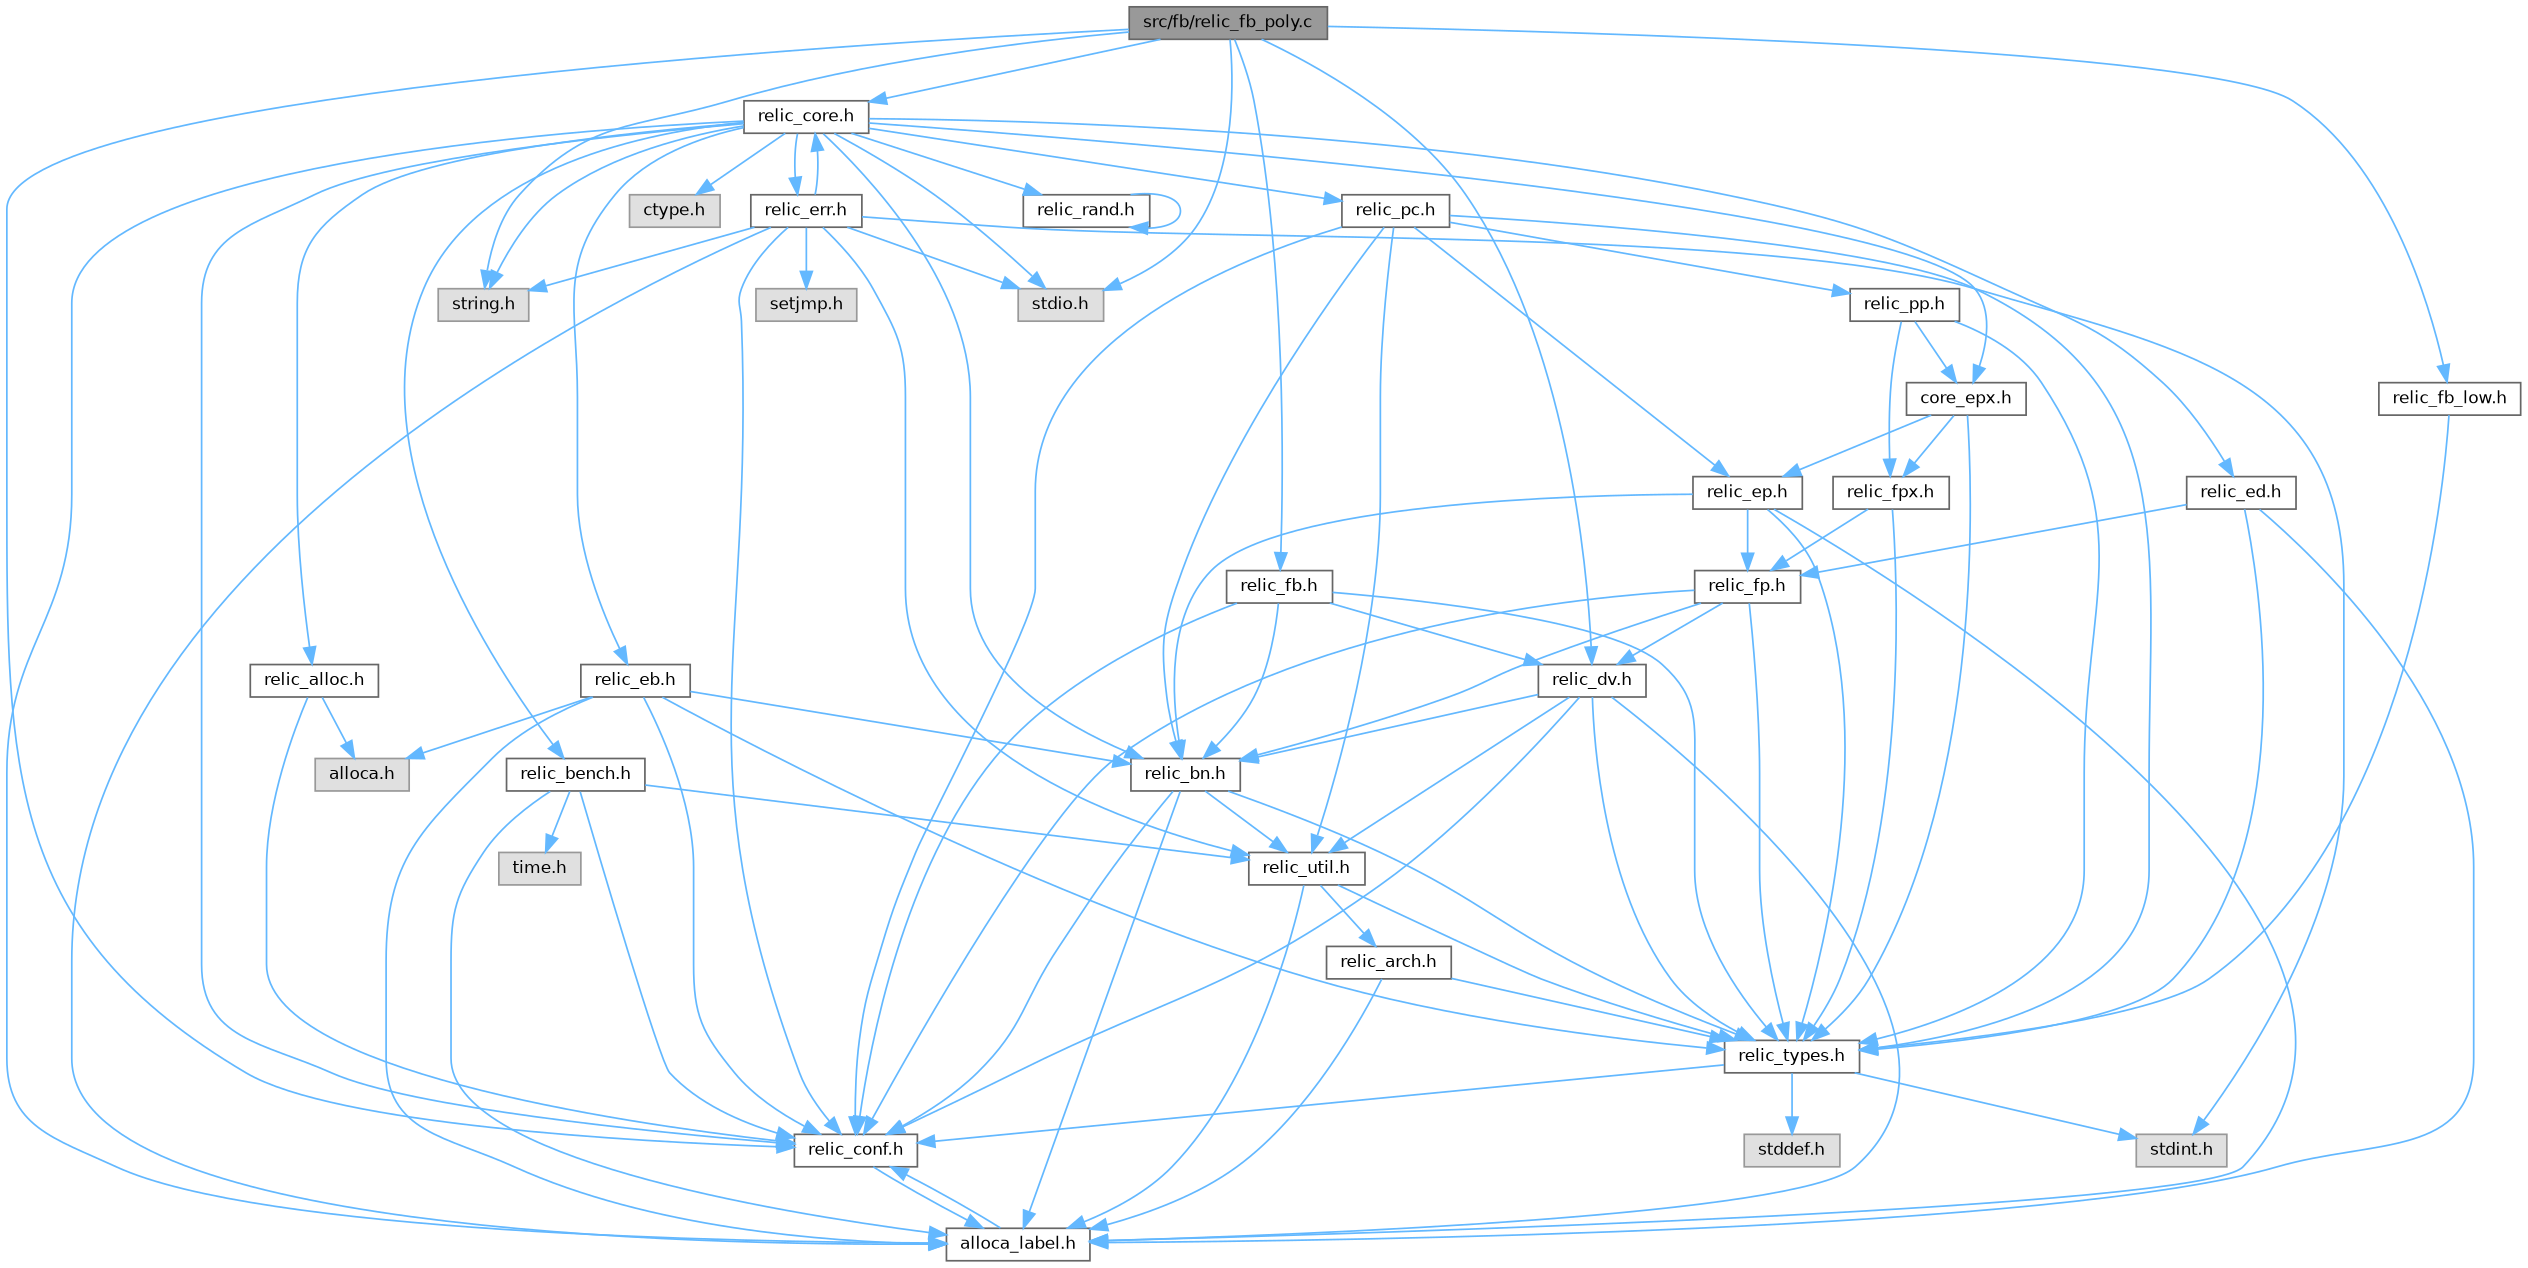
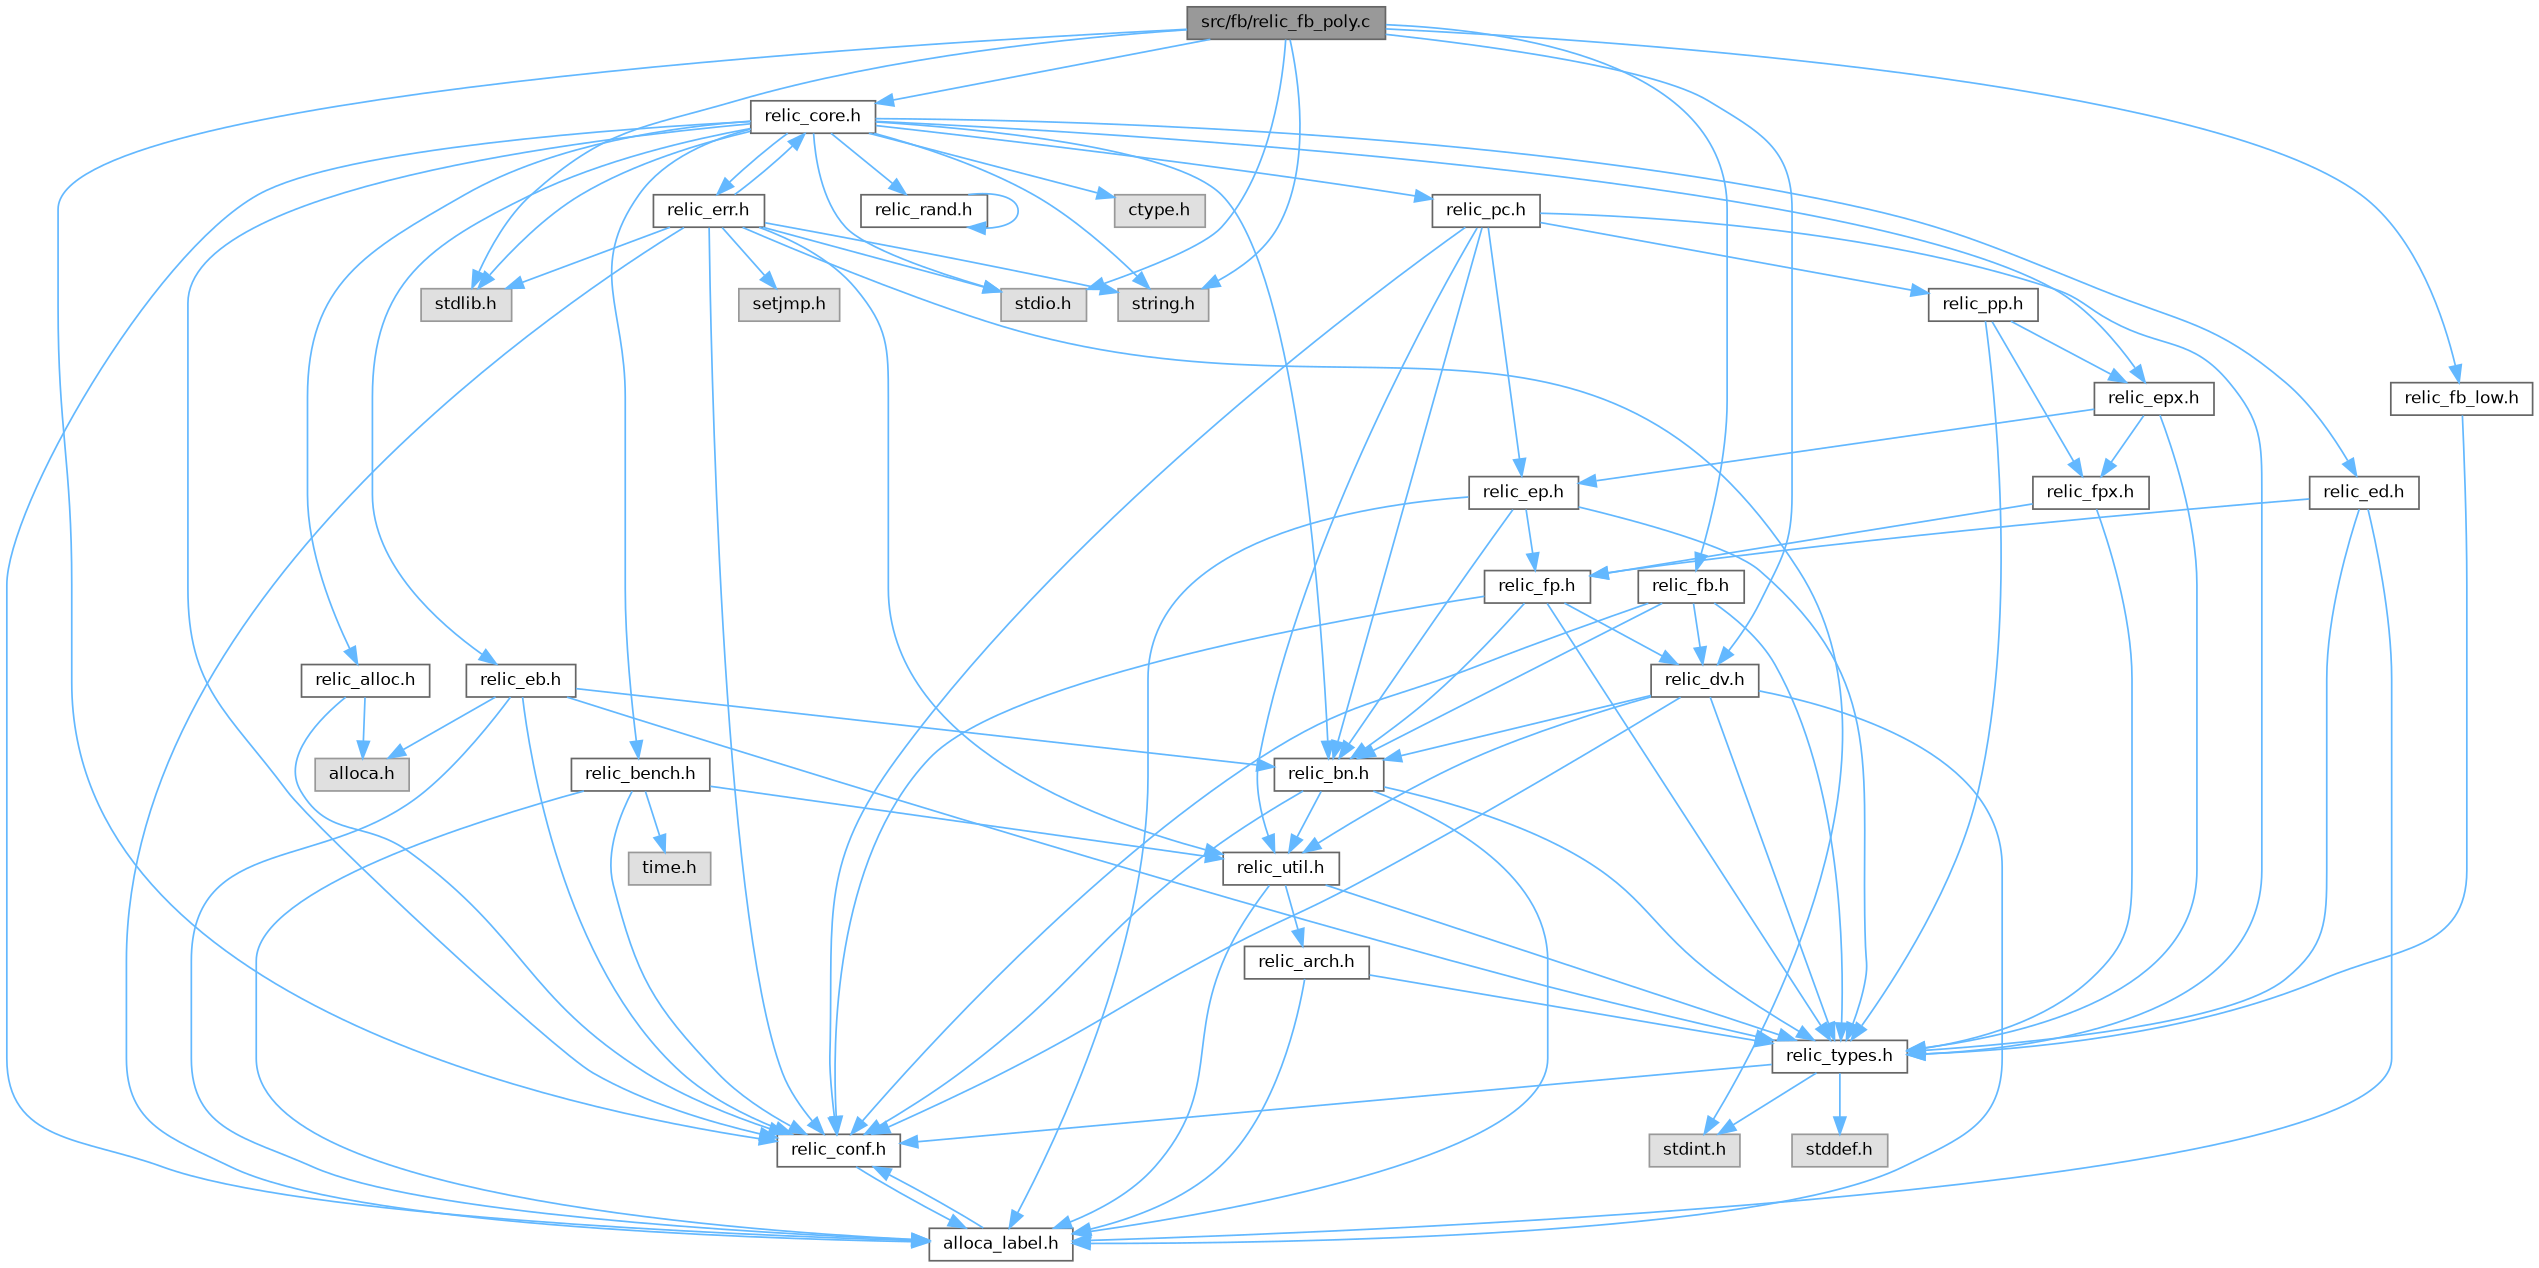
node "stdlib.h": added
node "core_epx.h": label "core_epx.h" -> "relic_epx.h"
